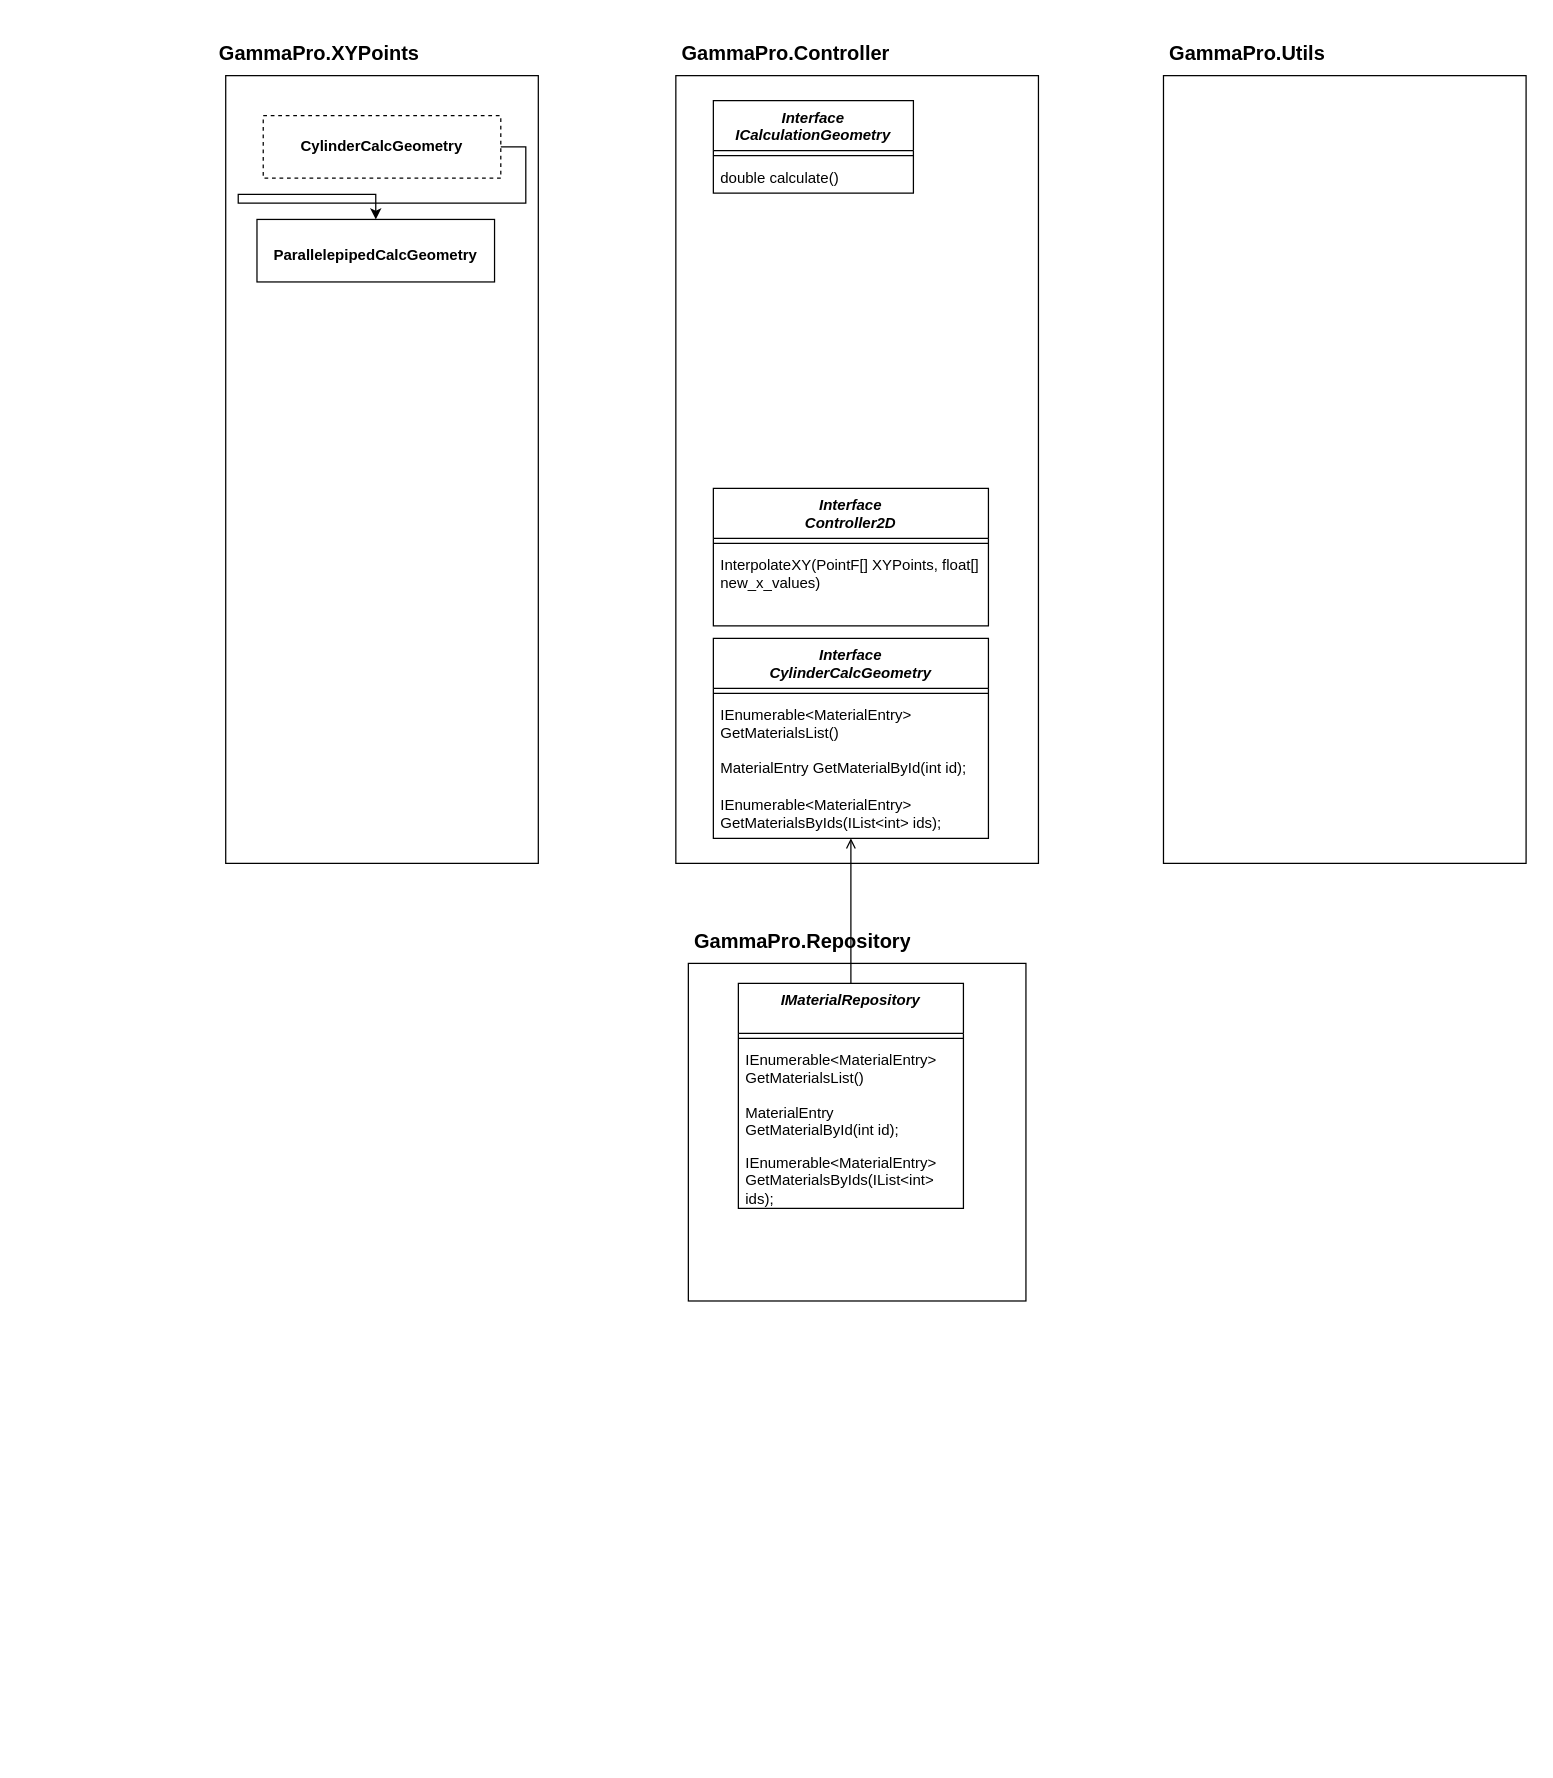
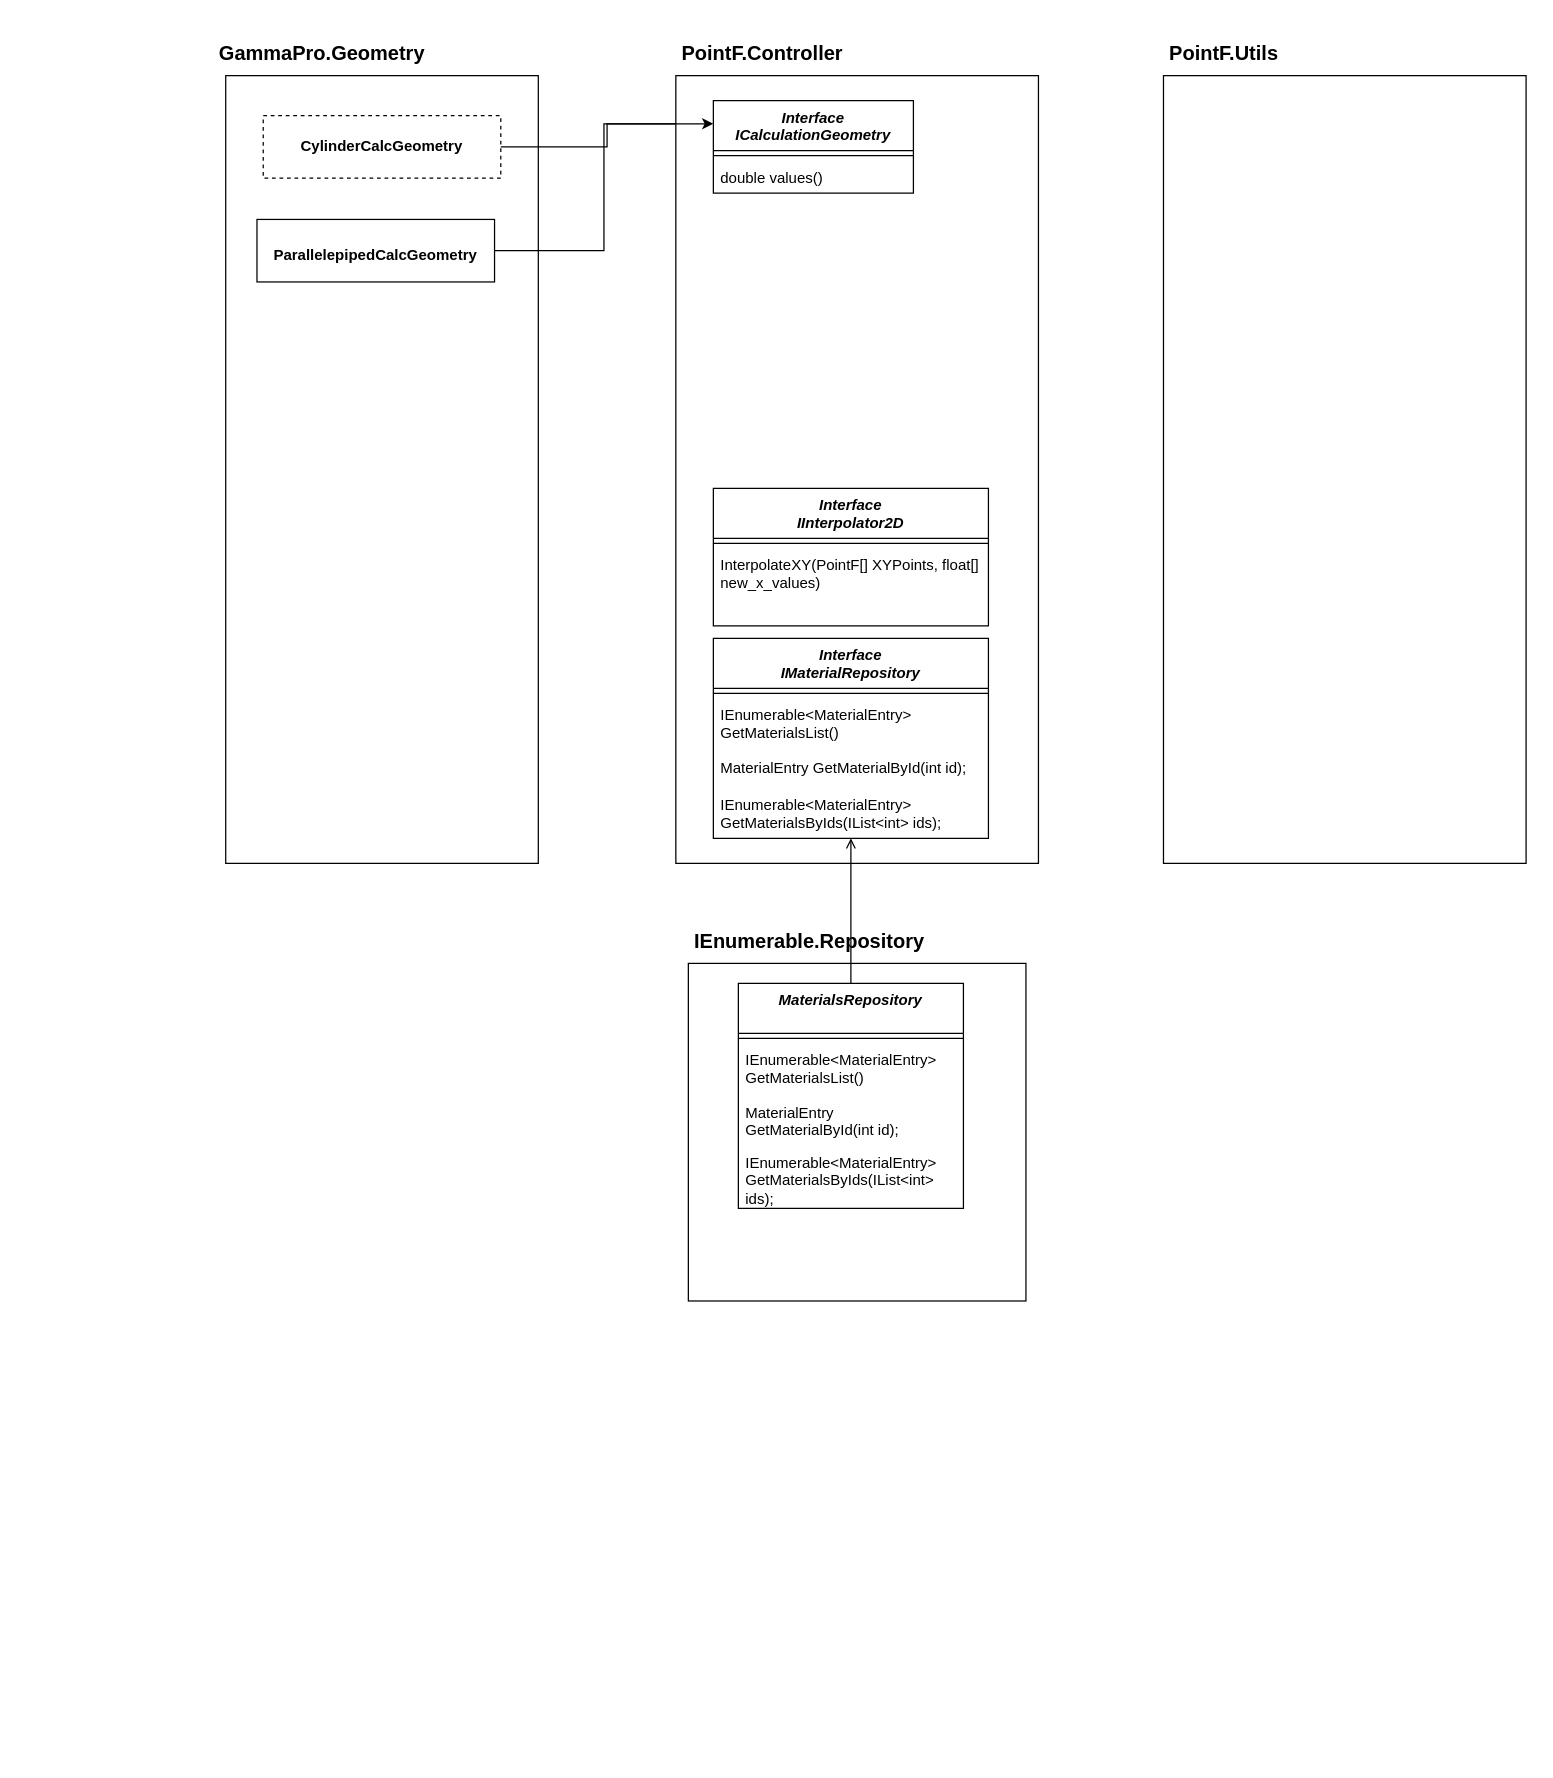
node "GammaPro.XYPoints": label "GammaPro.XYPoints" -> "GammaPro.Geometry"
node "GammaPro.Controller": label "GammaPro.Controller" -> "PointF.Controller"
node "GammaPro.Utils": label "GammaPro.Utils" -> "PointF.Utils"
node "double calculate()": label "double calculate()" -> "double values()"
edge "CylinderCalcGeometry" -> "ParallelepipedCalcGeometry": now "CylinderCalcGeometry" -> "Interface ICalculationGeometry"
edge "ParallelepipedCalcGeometry" -> "Interface ICalculationGeometry": added
node "Interface Controller2D": label "Interface Controller2D" -> "Interface IInterpolator2D"
node "Interface CylinderCalcGeometry": label "Interface CylinderCalcGeometry" -> "Interface IMaterialRepository"
node "GammaPro.Repository": label "GammaPro.Repository" -> "IEnumerable.Repository"
node "IMaterialRepository": label "IMaterialRepository" -> "MaterialsRepository"
